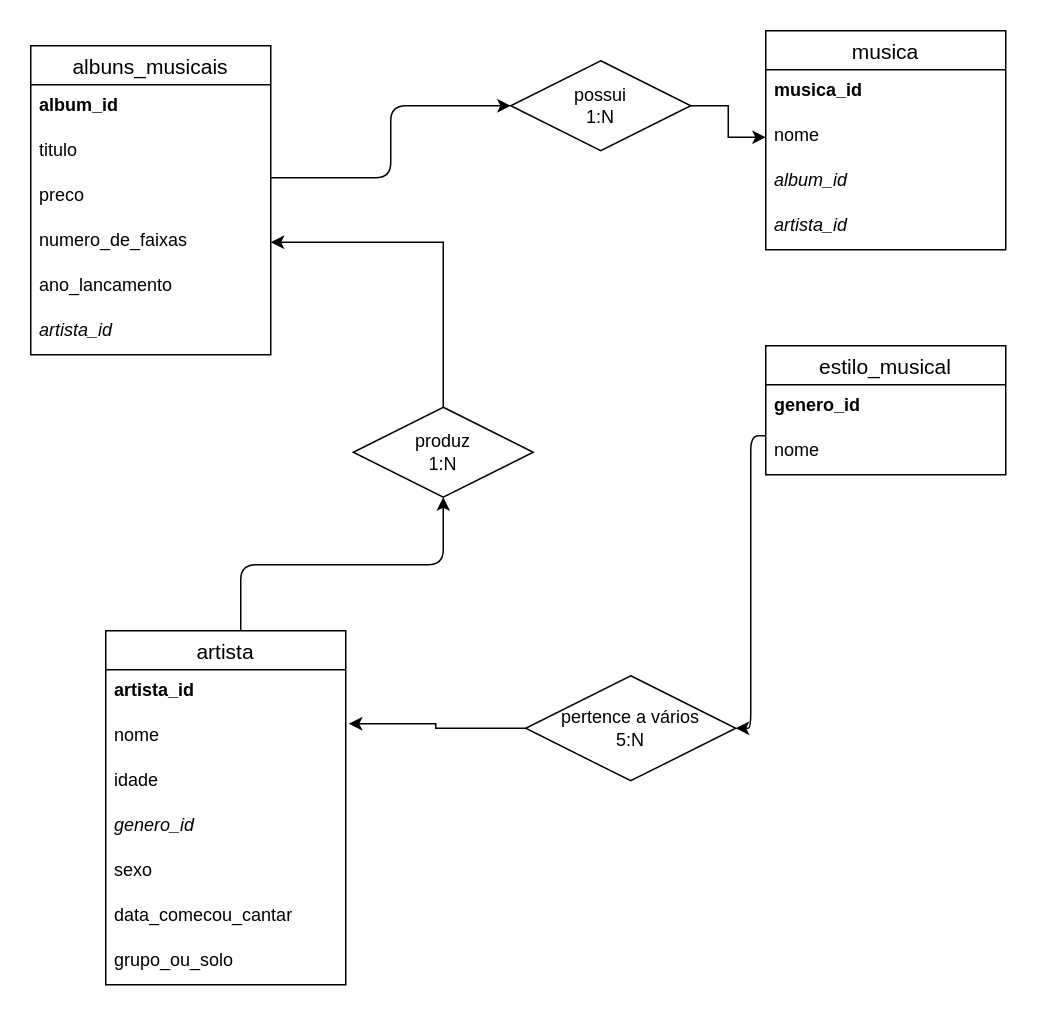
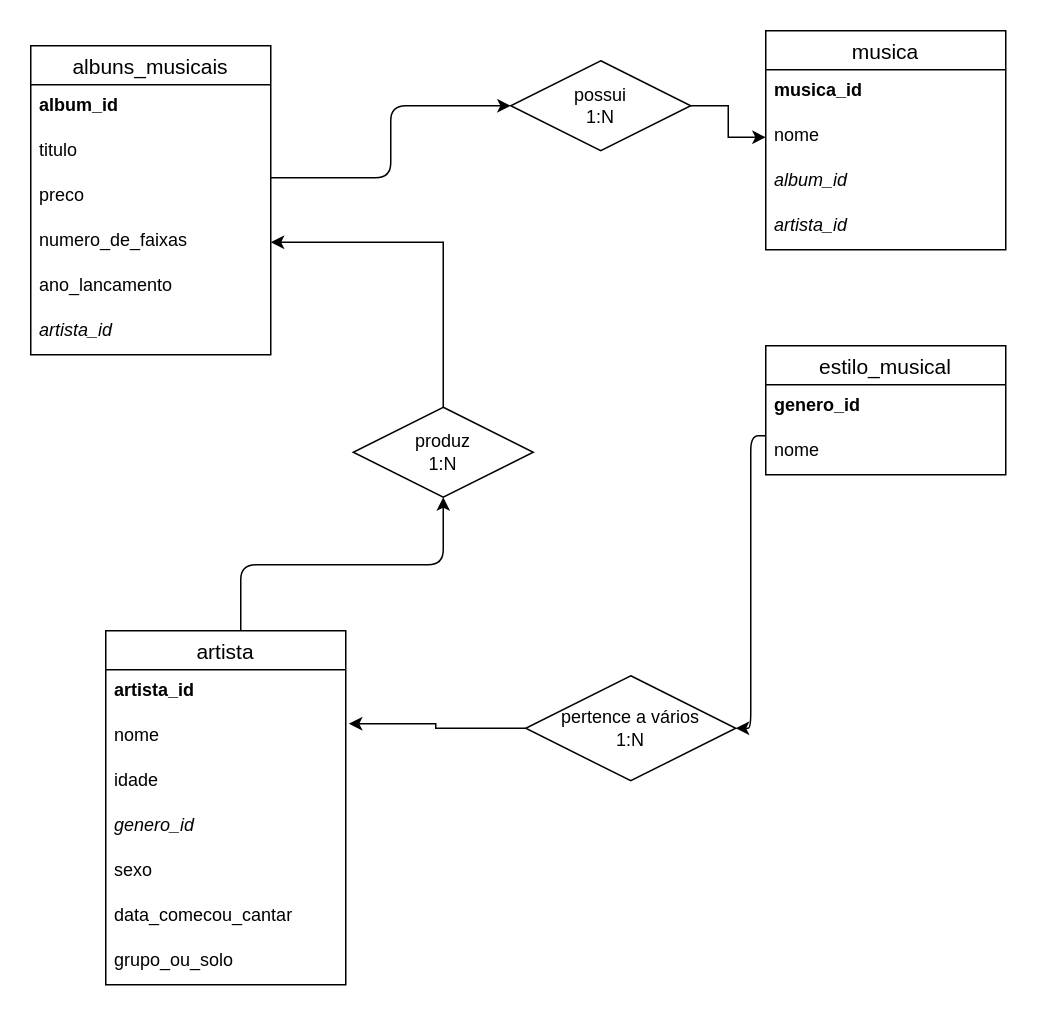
node "pertence a vários 5:N": label "pertence a vários 5:N" -> "pertence a vários 1:N"
